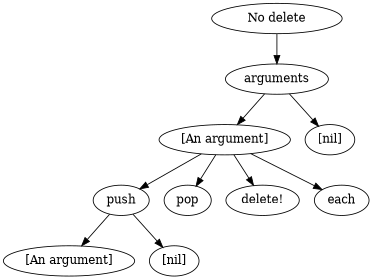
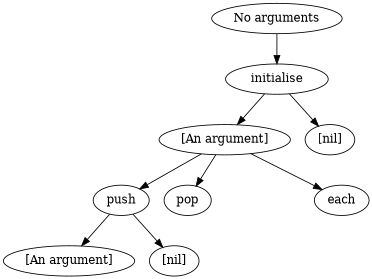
node "No delete": label "No delete" -> "No arguments"
node "arguments": label "arguments" -> "initialise"
node "delete!": removed
